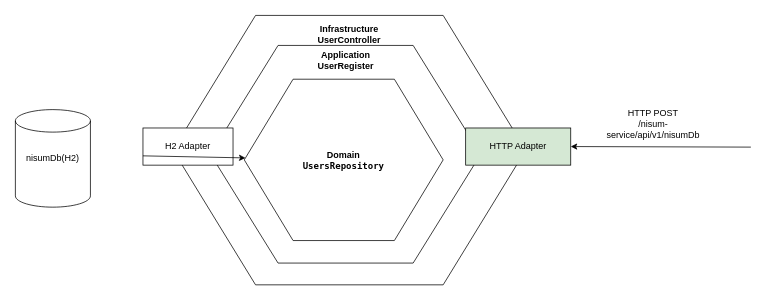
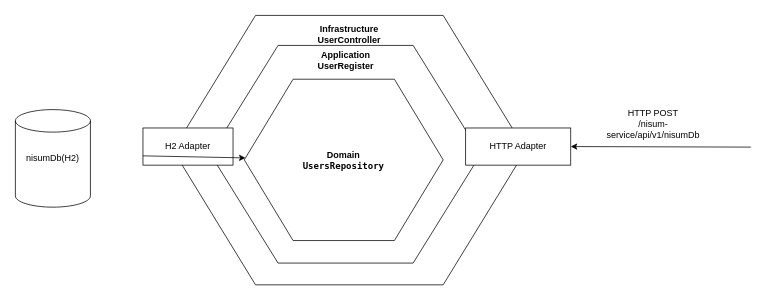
node "HTTP Adapter": fillcolor #d5e8d4 -> #ffffff
